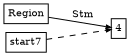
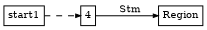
edge "Region" -> "4": reversed
node "start7": label "start7" -> "start1"
